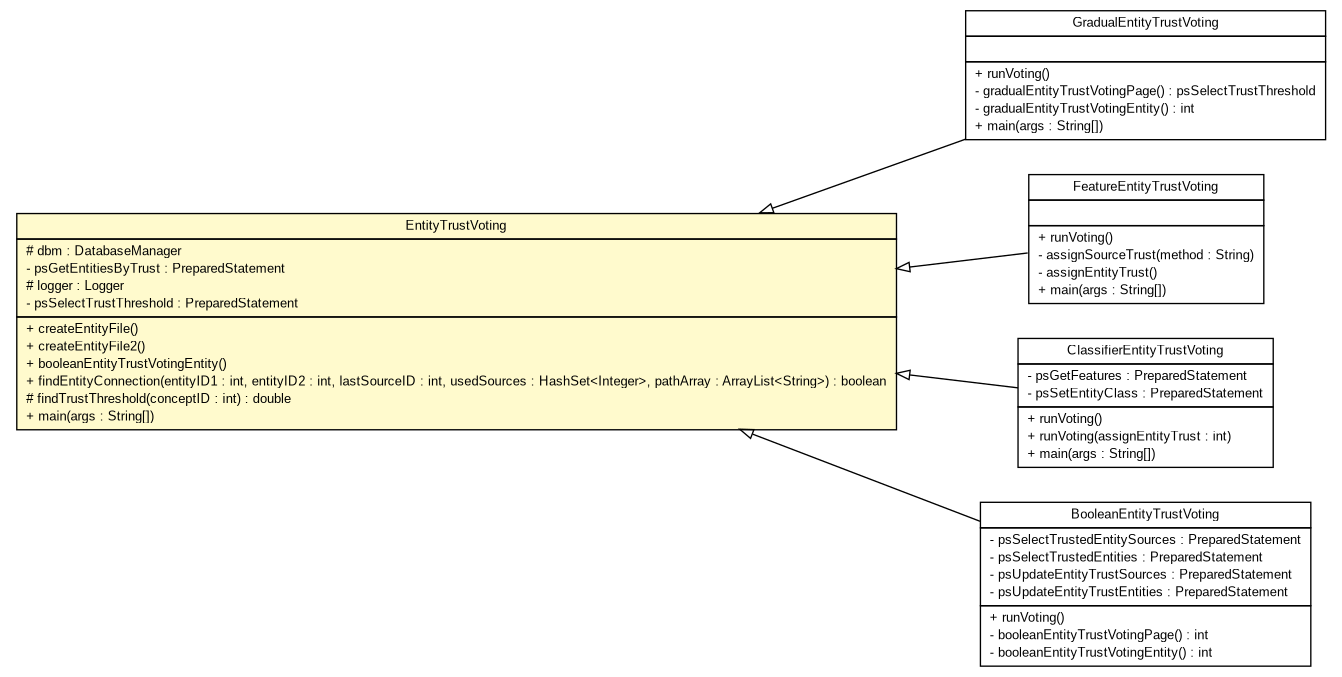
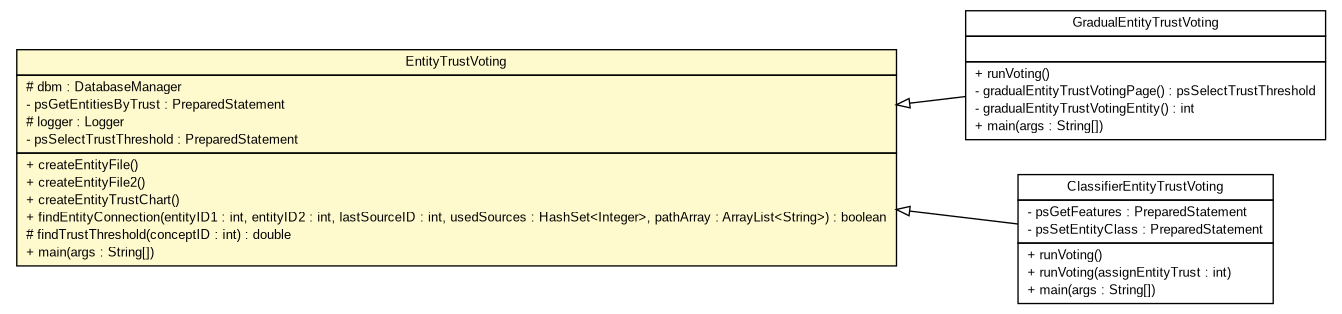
node "FeatureEntityTrustVoting": removed
node "EntityTrustVoting": text "+ booleanEntityTrustVotingEntity()" -> "+ createEntityTrustChart()"
node "BooleanEntityTrustVoting": removed
